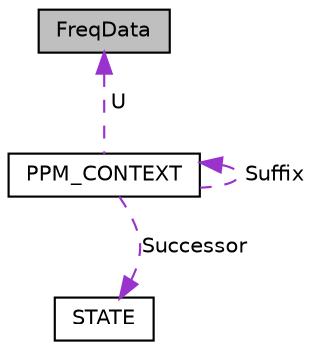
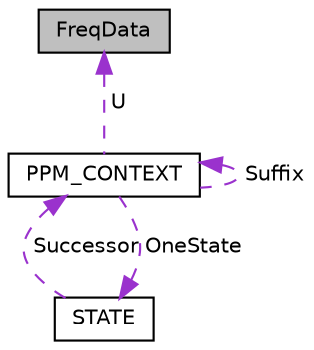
edge "PPM_CONTEXT" -> "STATE": label " Successor" -> " OneState"
edge "STATE" -> "PPM_CONTEXT": added, label "Successor"
